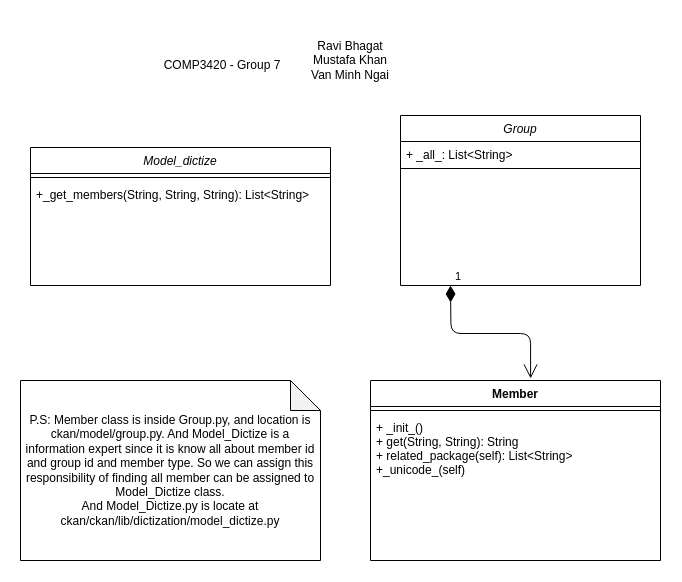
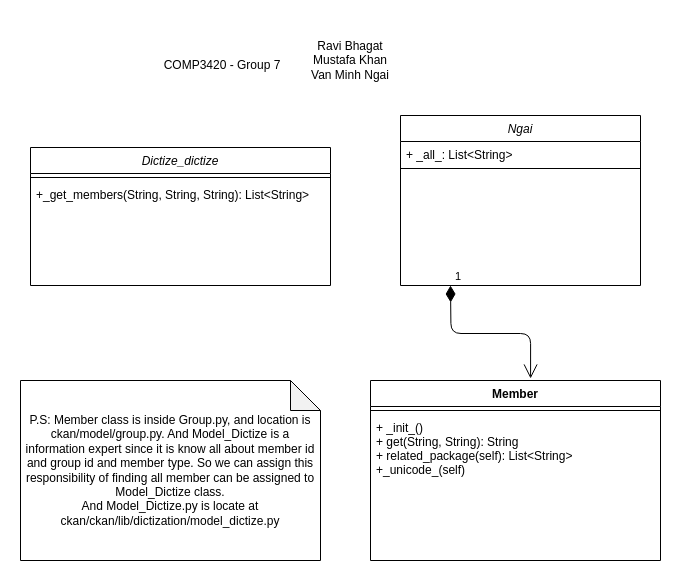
node "Group": label "Group" -> "Ngai"
node "Model_dictize": label "Model_dictize" -> "Dictize_dictize"
